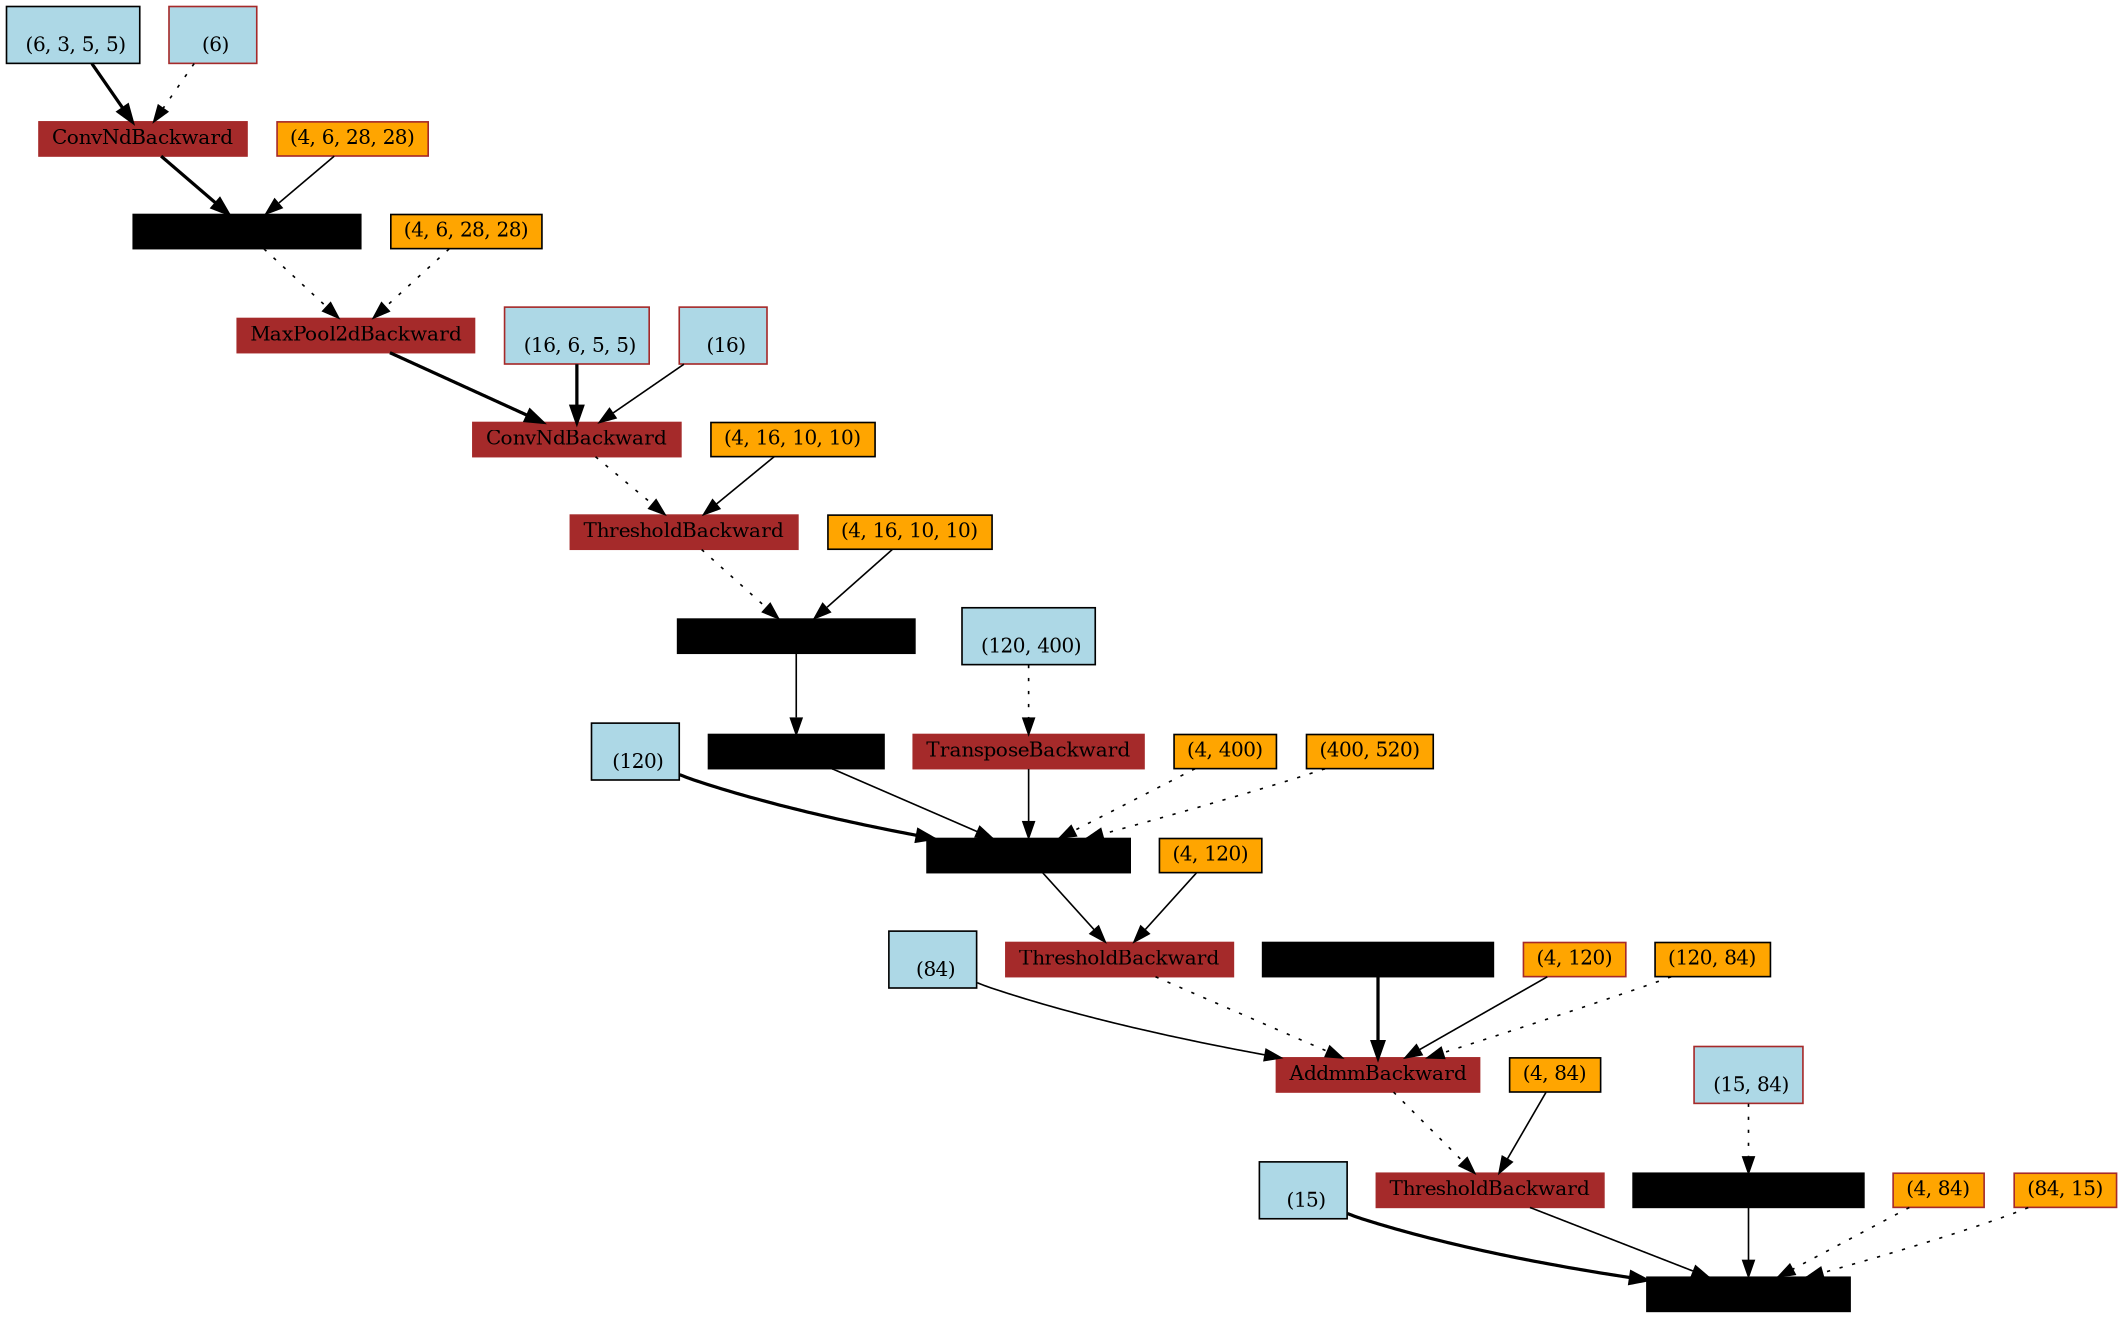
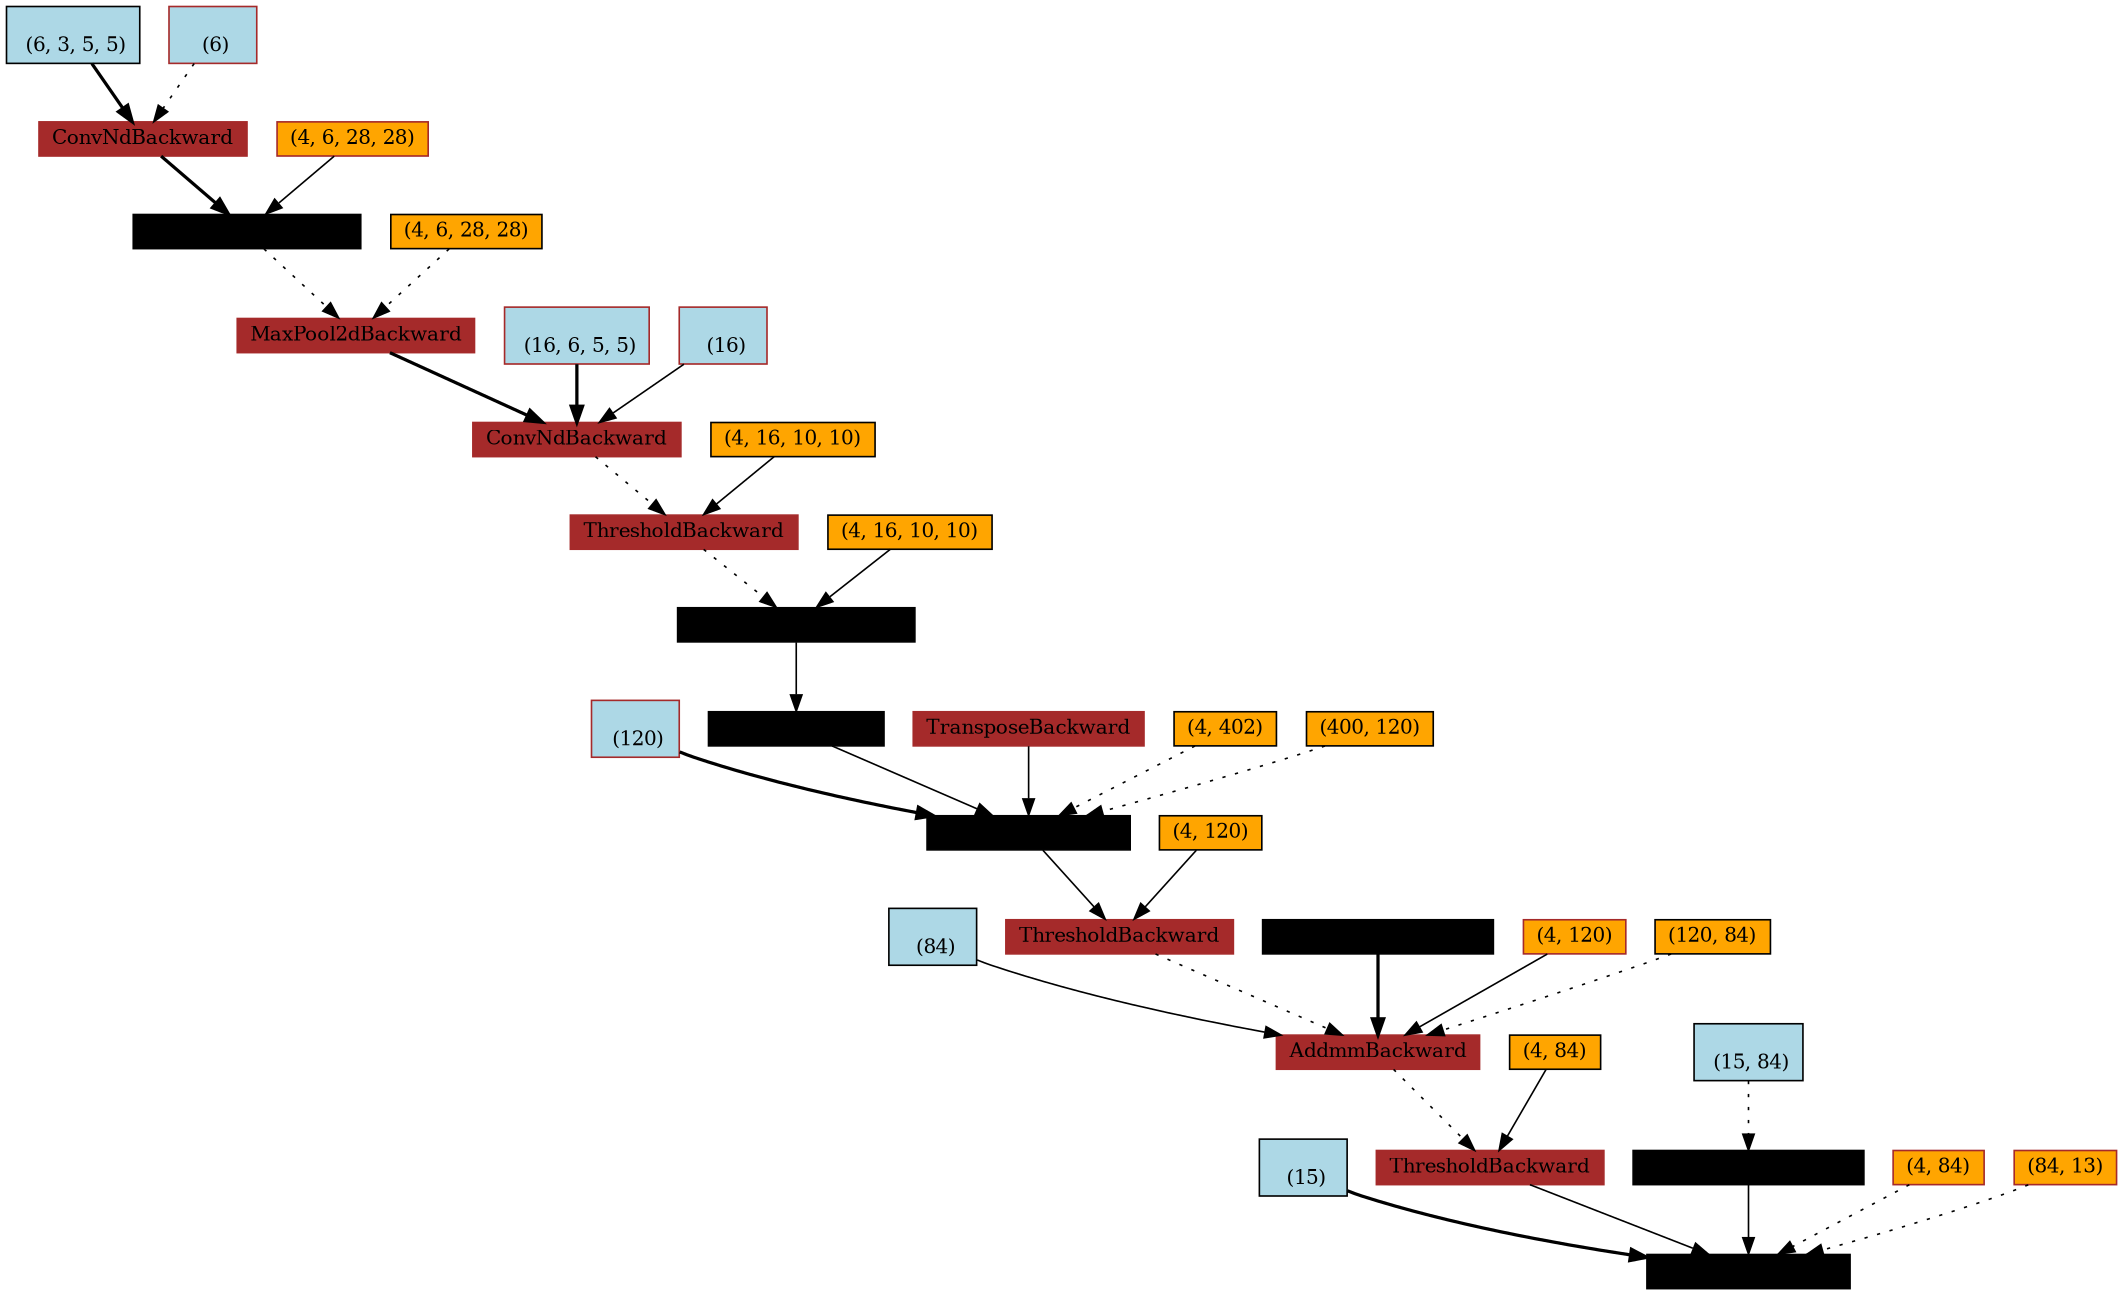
node "(120, 400)": removed
node "(120)": color black -> brown
node "(4, 400)": label "(4, 400)" -> "(4, 402)"
node "(400, 520)": label "(400, 520)" -> "(400, 120)"
node "(15, 84)": color brown -> black
node "(84, 15)": label "(84, 15)" -> "(84, 13)"
